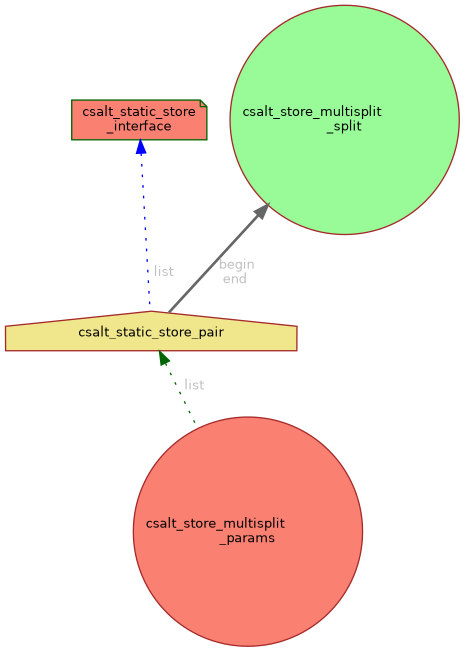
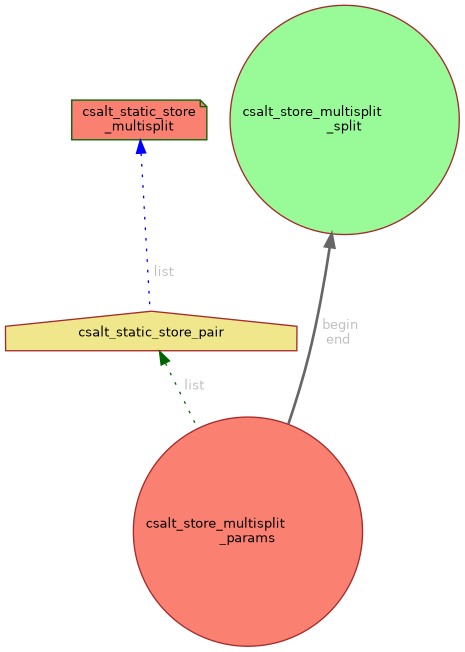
node "csalt_static_store _interface": label "csalt_static_store _interface" -> "csalt_static_store _multisplit"
edge "csalt_static_store_pair" -> "csalt_store_multisplit _split": now "csalt_store_multisplit _params" -> "csalt_store_multisplit _split"
